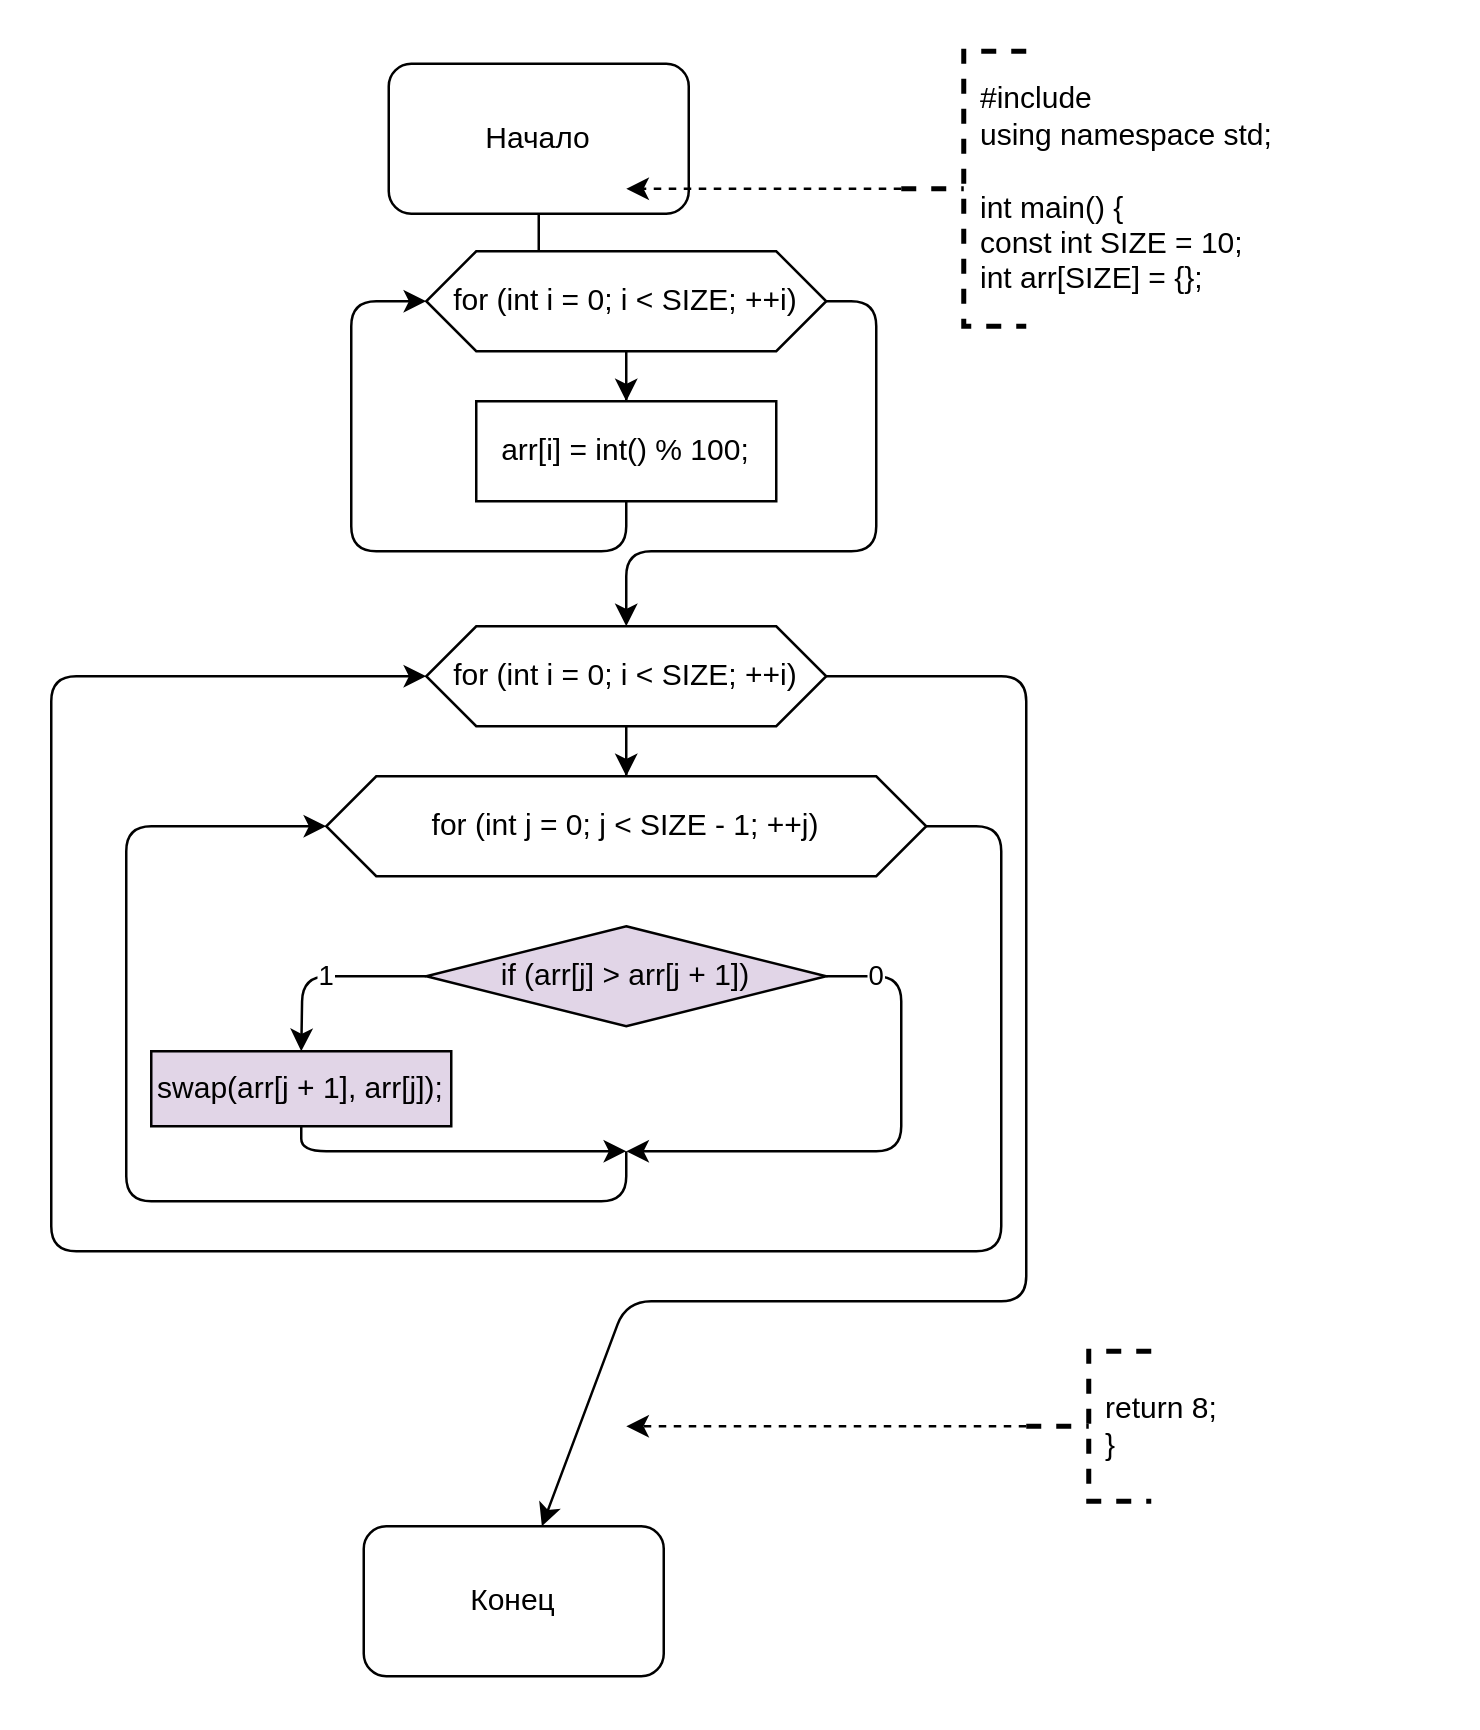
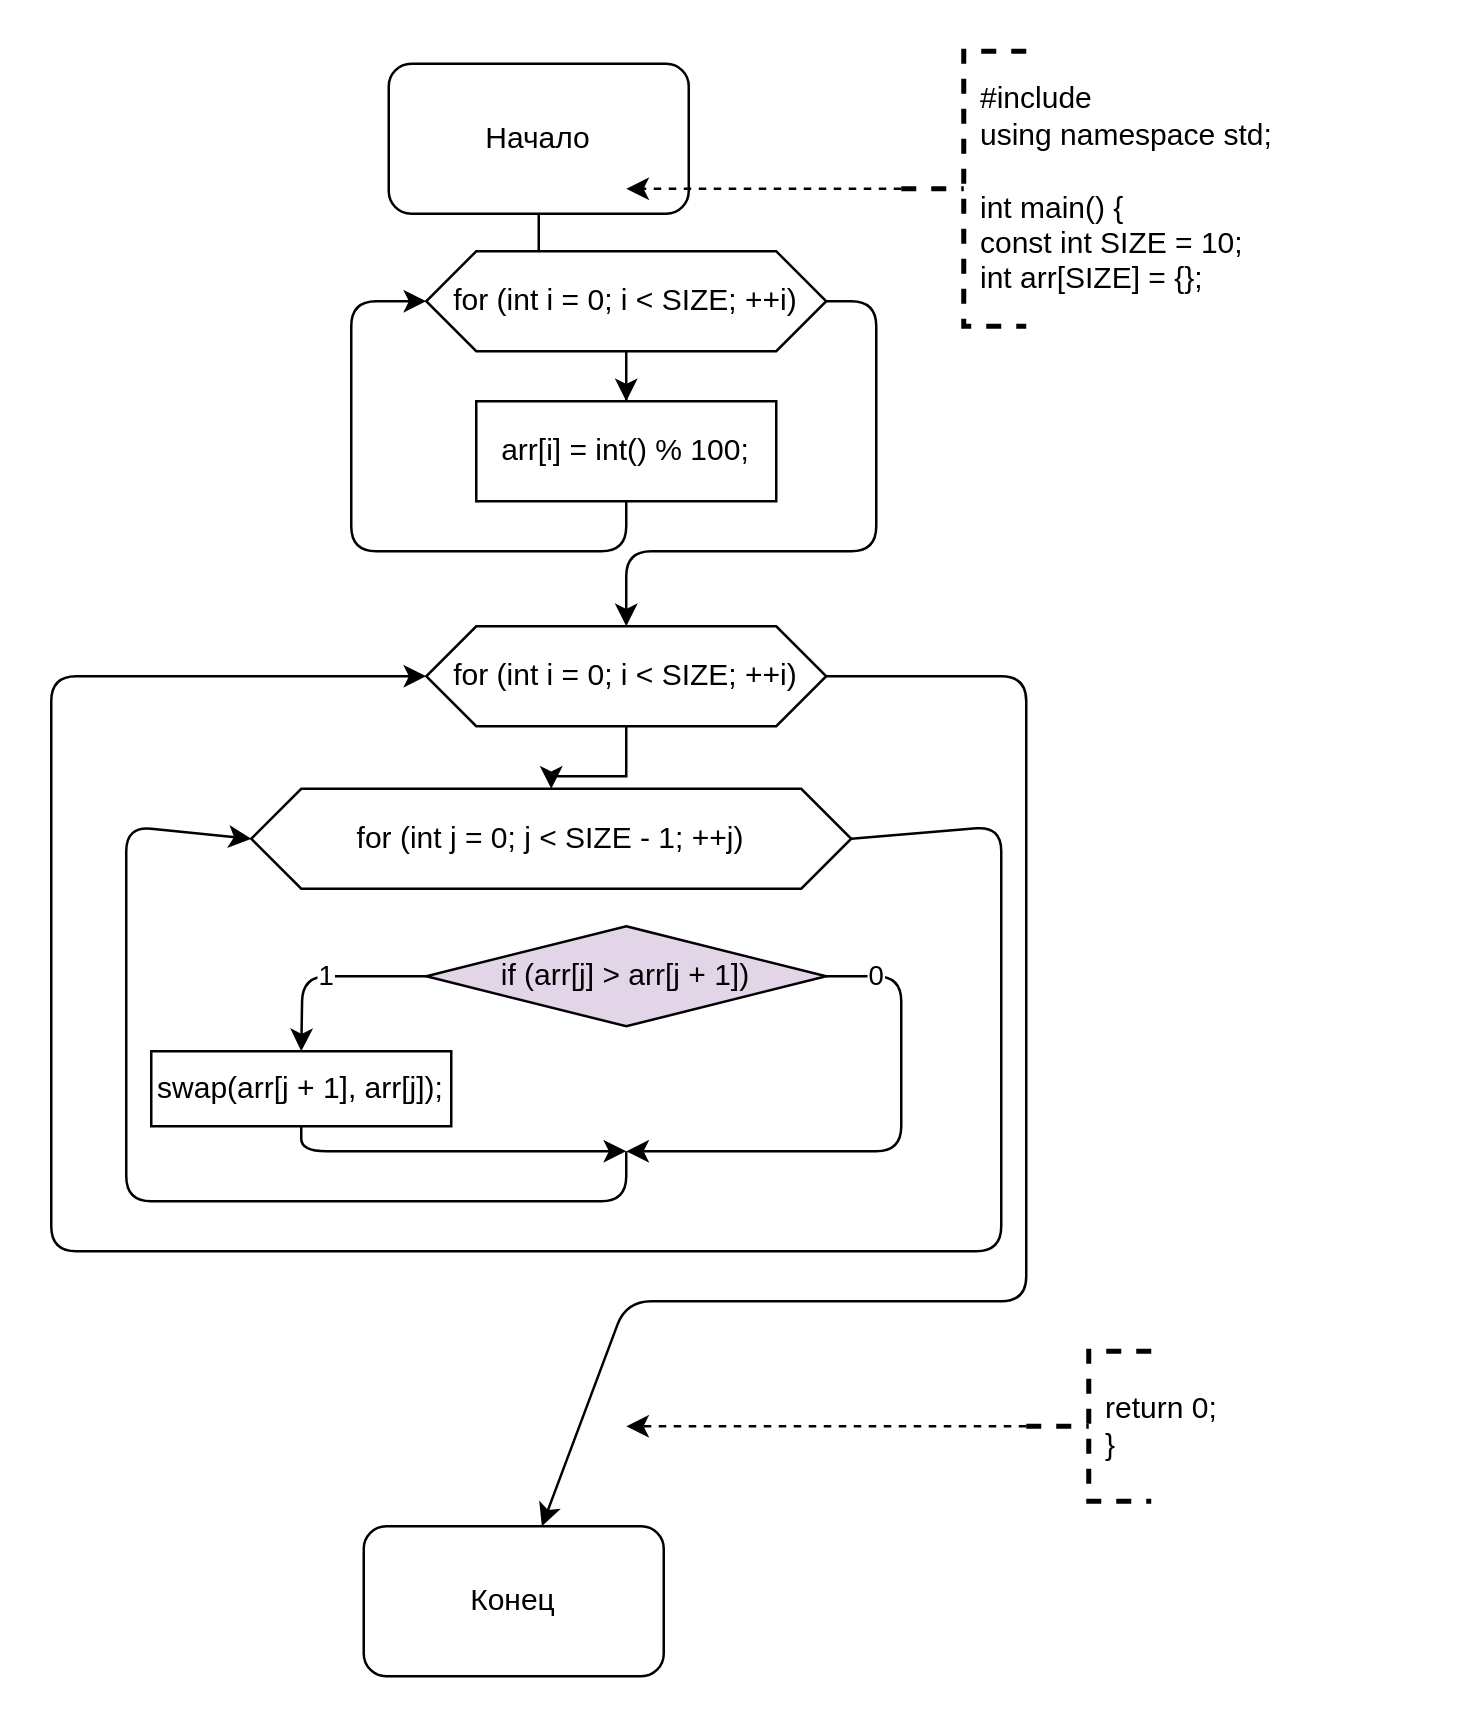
node "for (int j = 0; j < SIZE - 1; ++j)": moved (626, 826) -> (551, 839)
node "swap(arr[j + 1], arr[j]);": fillcolor #e1d5e7 -> #ffffff
node "return 8; }": label "return 8; }" -> "return 0; }"
